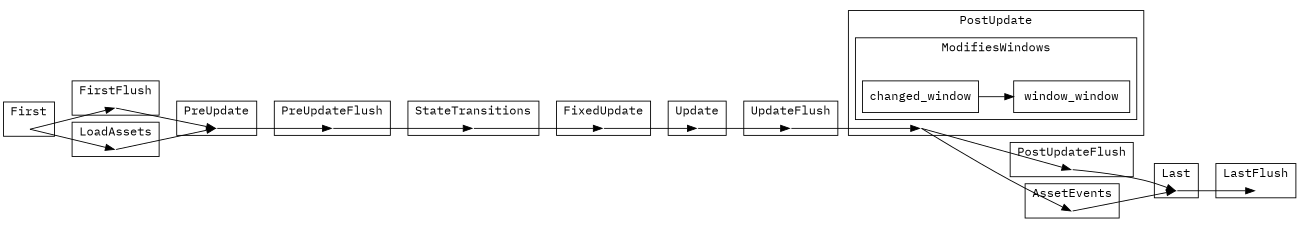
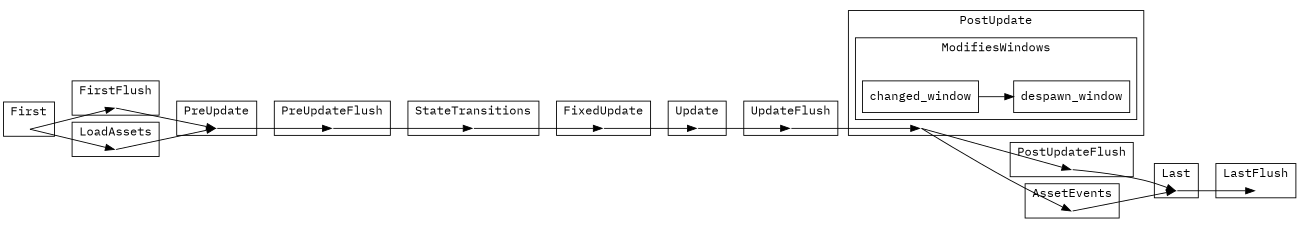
node "window_window": label "window_window" -> "despawn_window"
